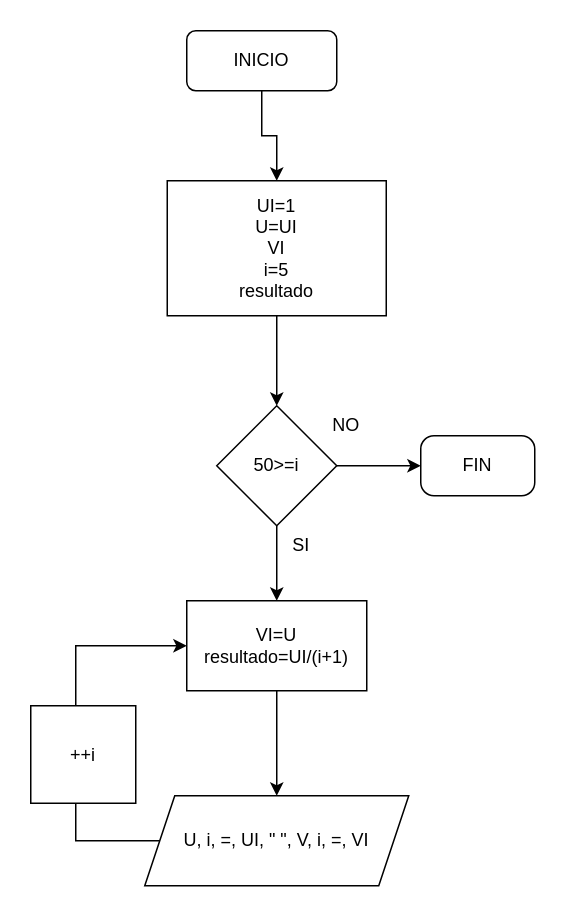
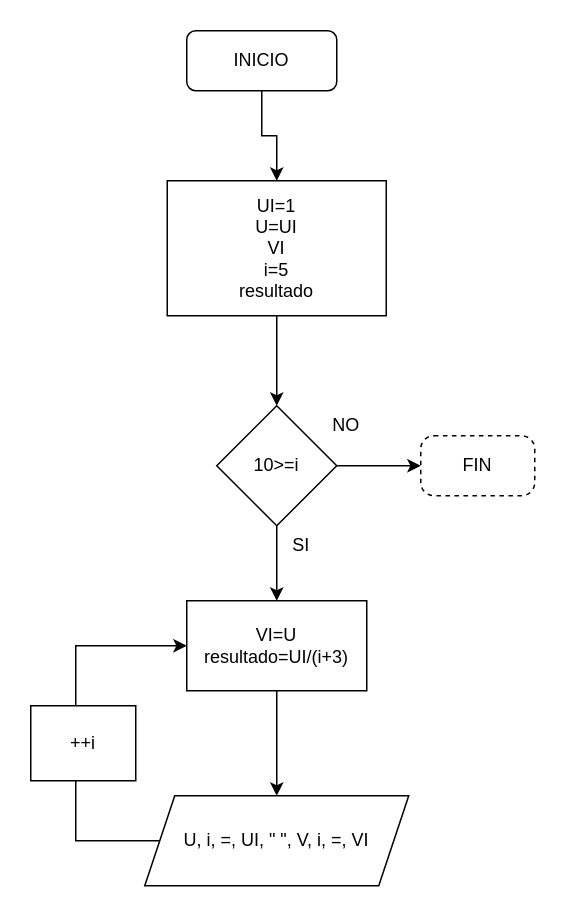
node "50>=i": label "50>=i" -> "10>=i"
node "FIN": style solid -> dashed
node "VI=U resultado=UI/(i+1)": label "VI=U resultado=UI/(i+1)" -> "VI=U resultado=UI/(i+3)"
node "++i": size 105x98 -> 105x75
